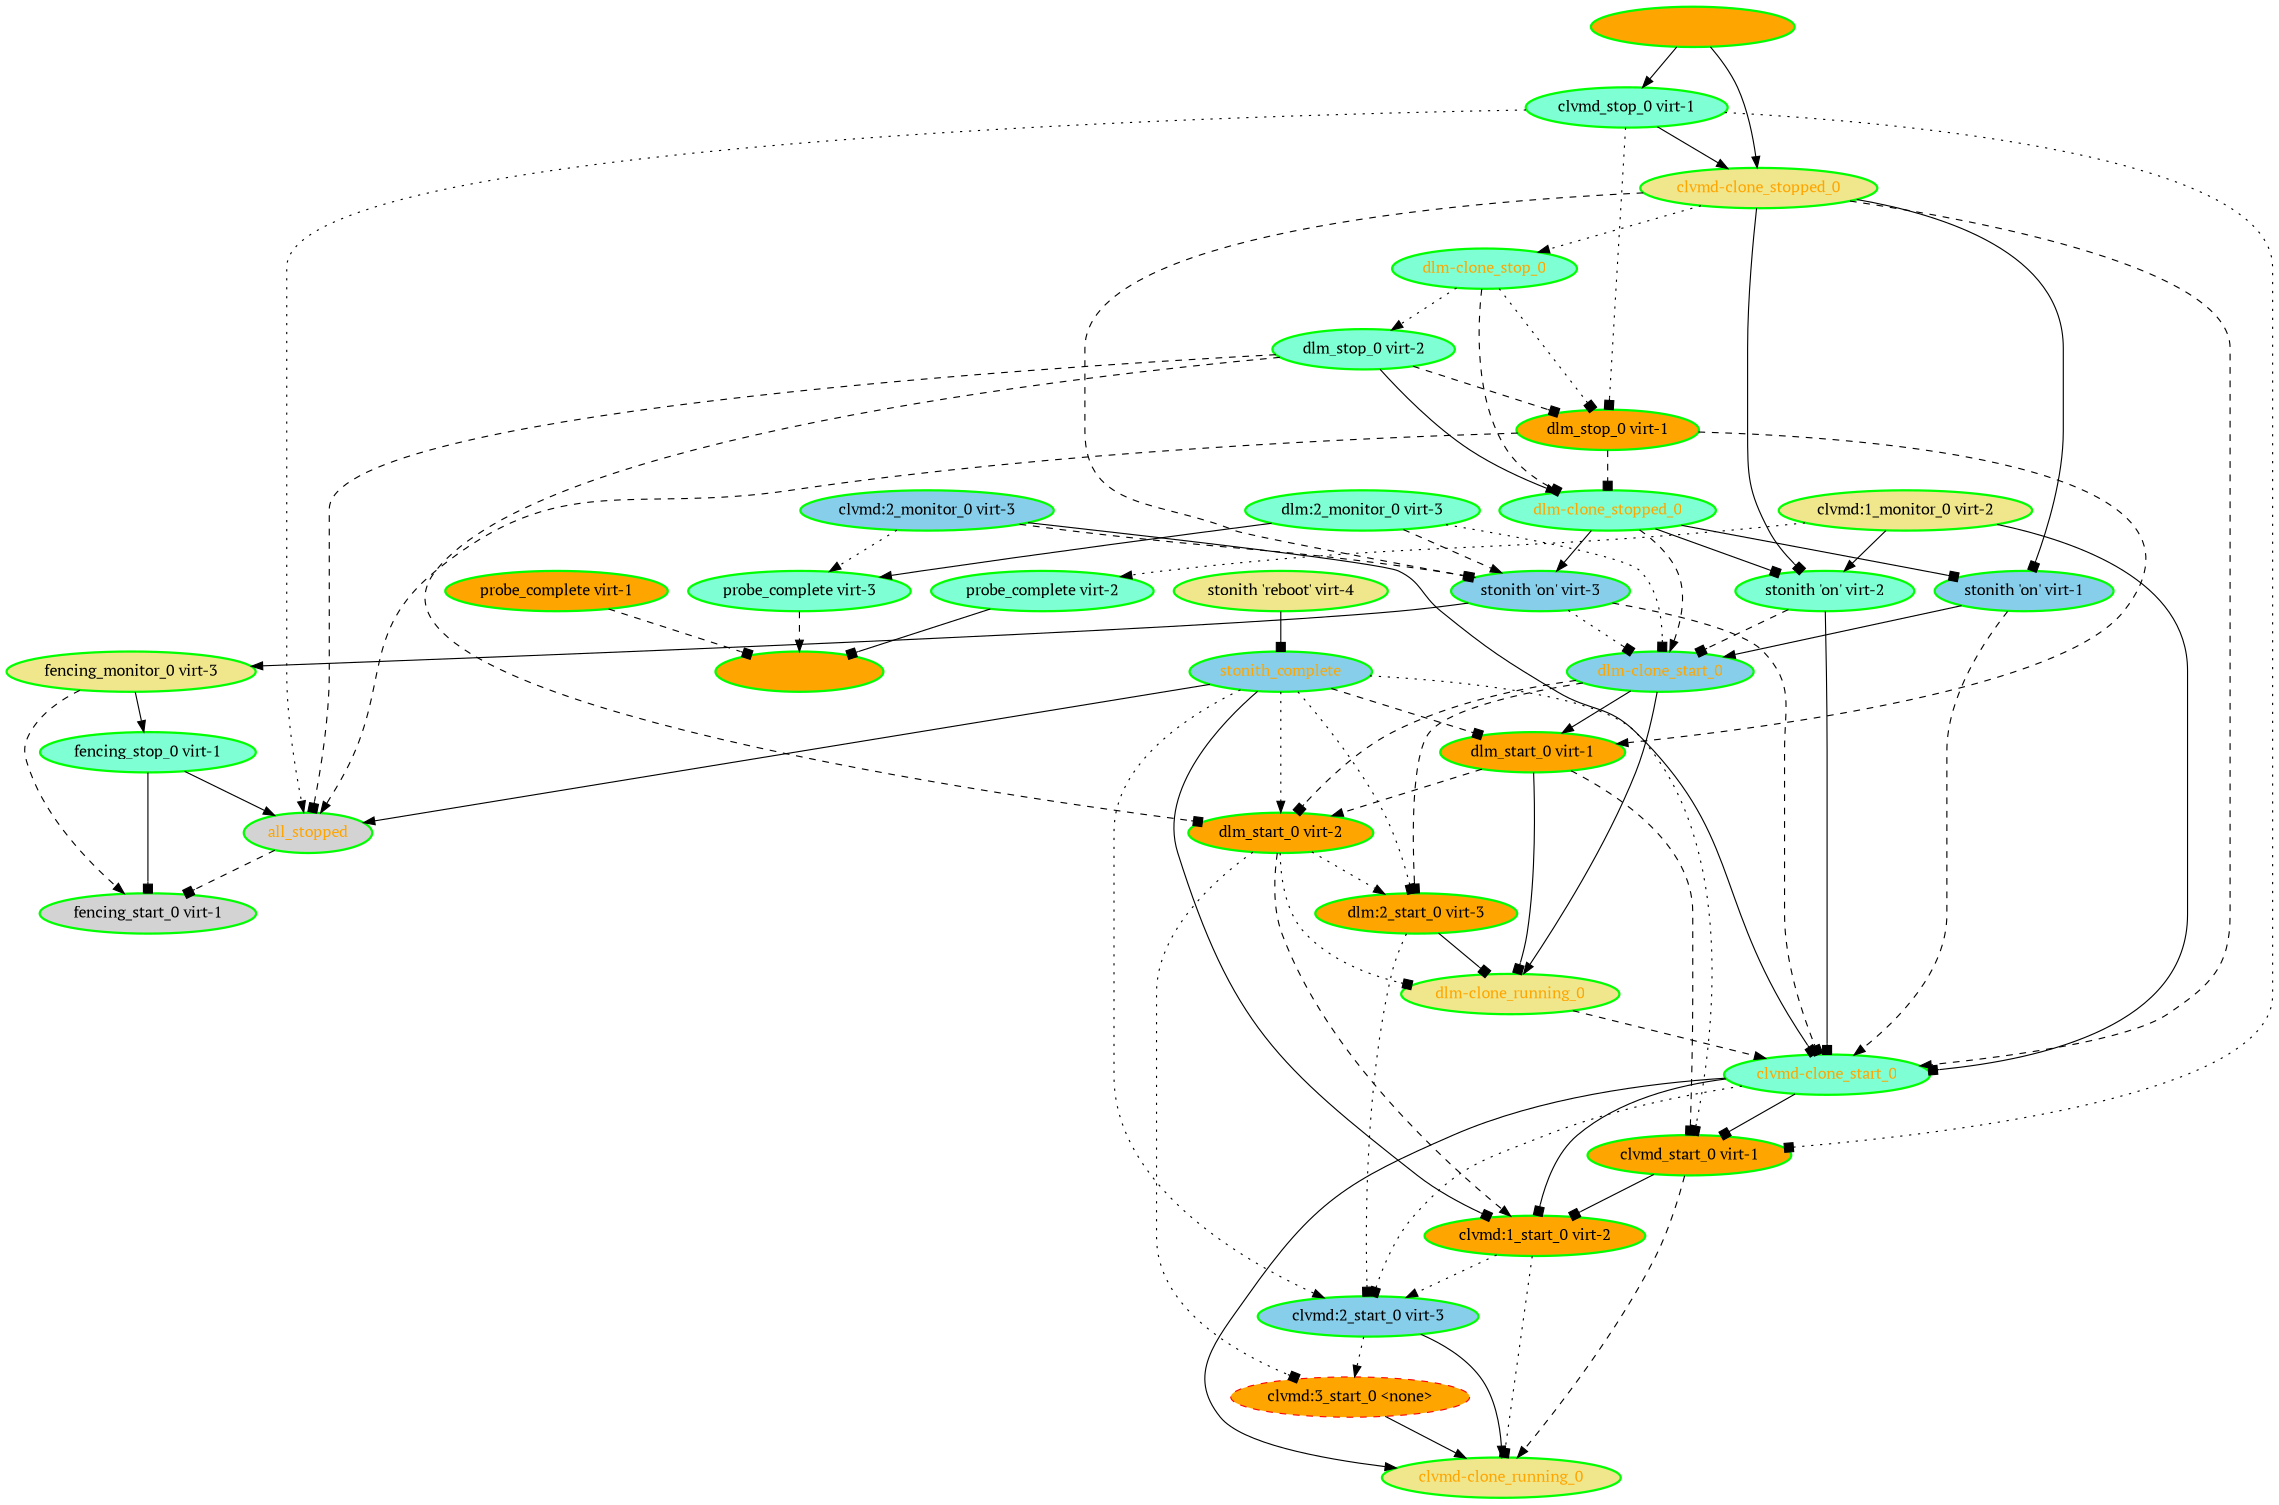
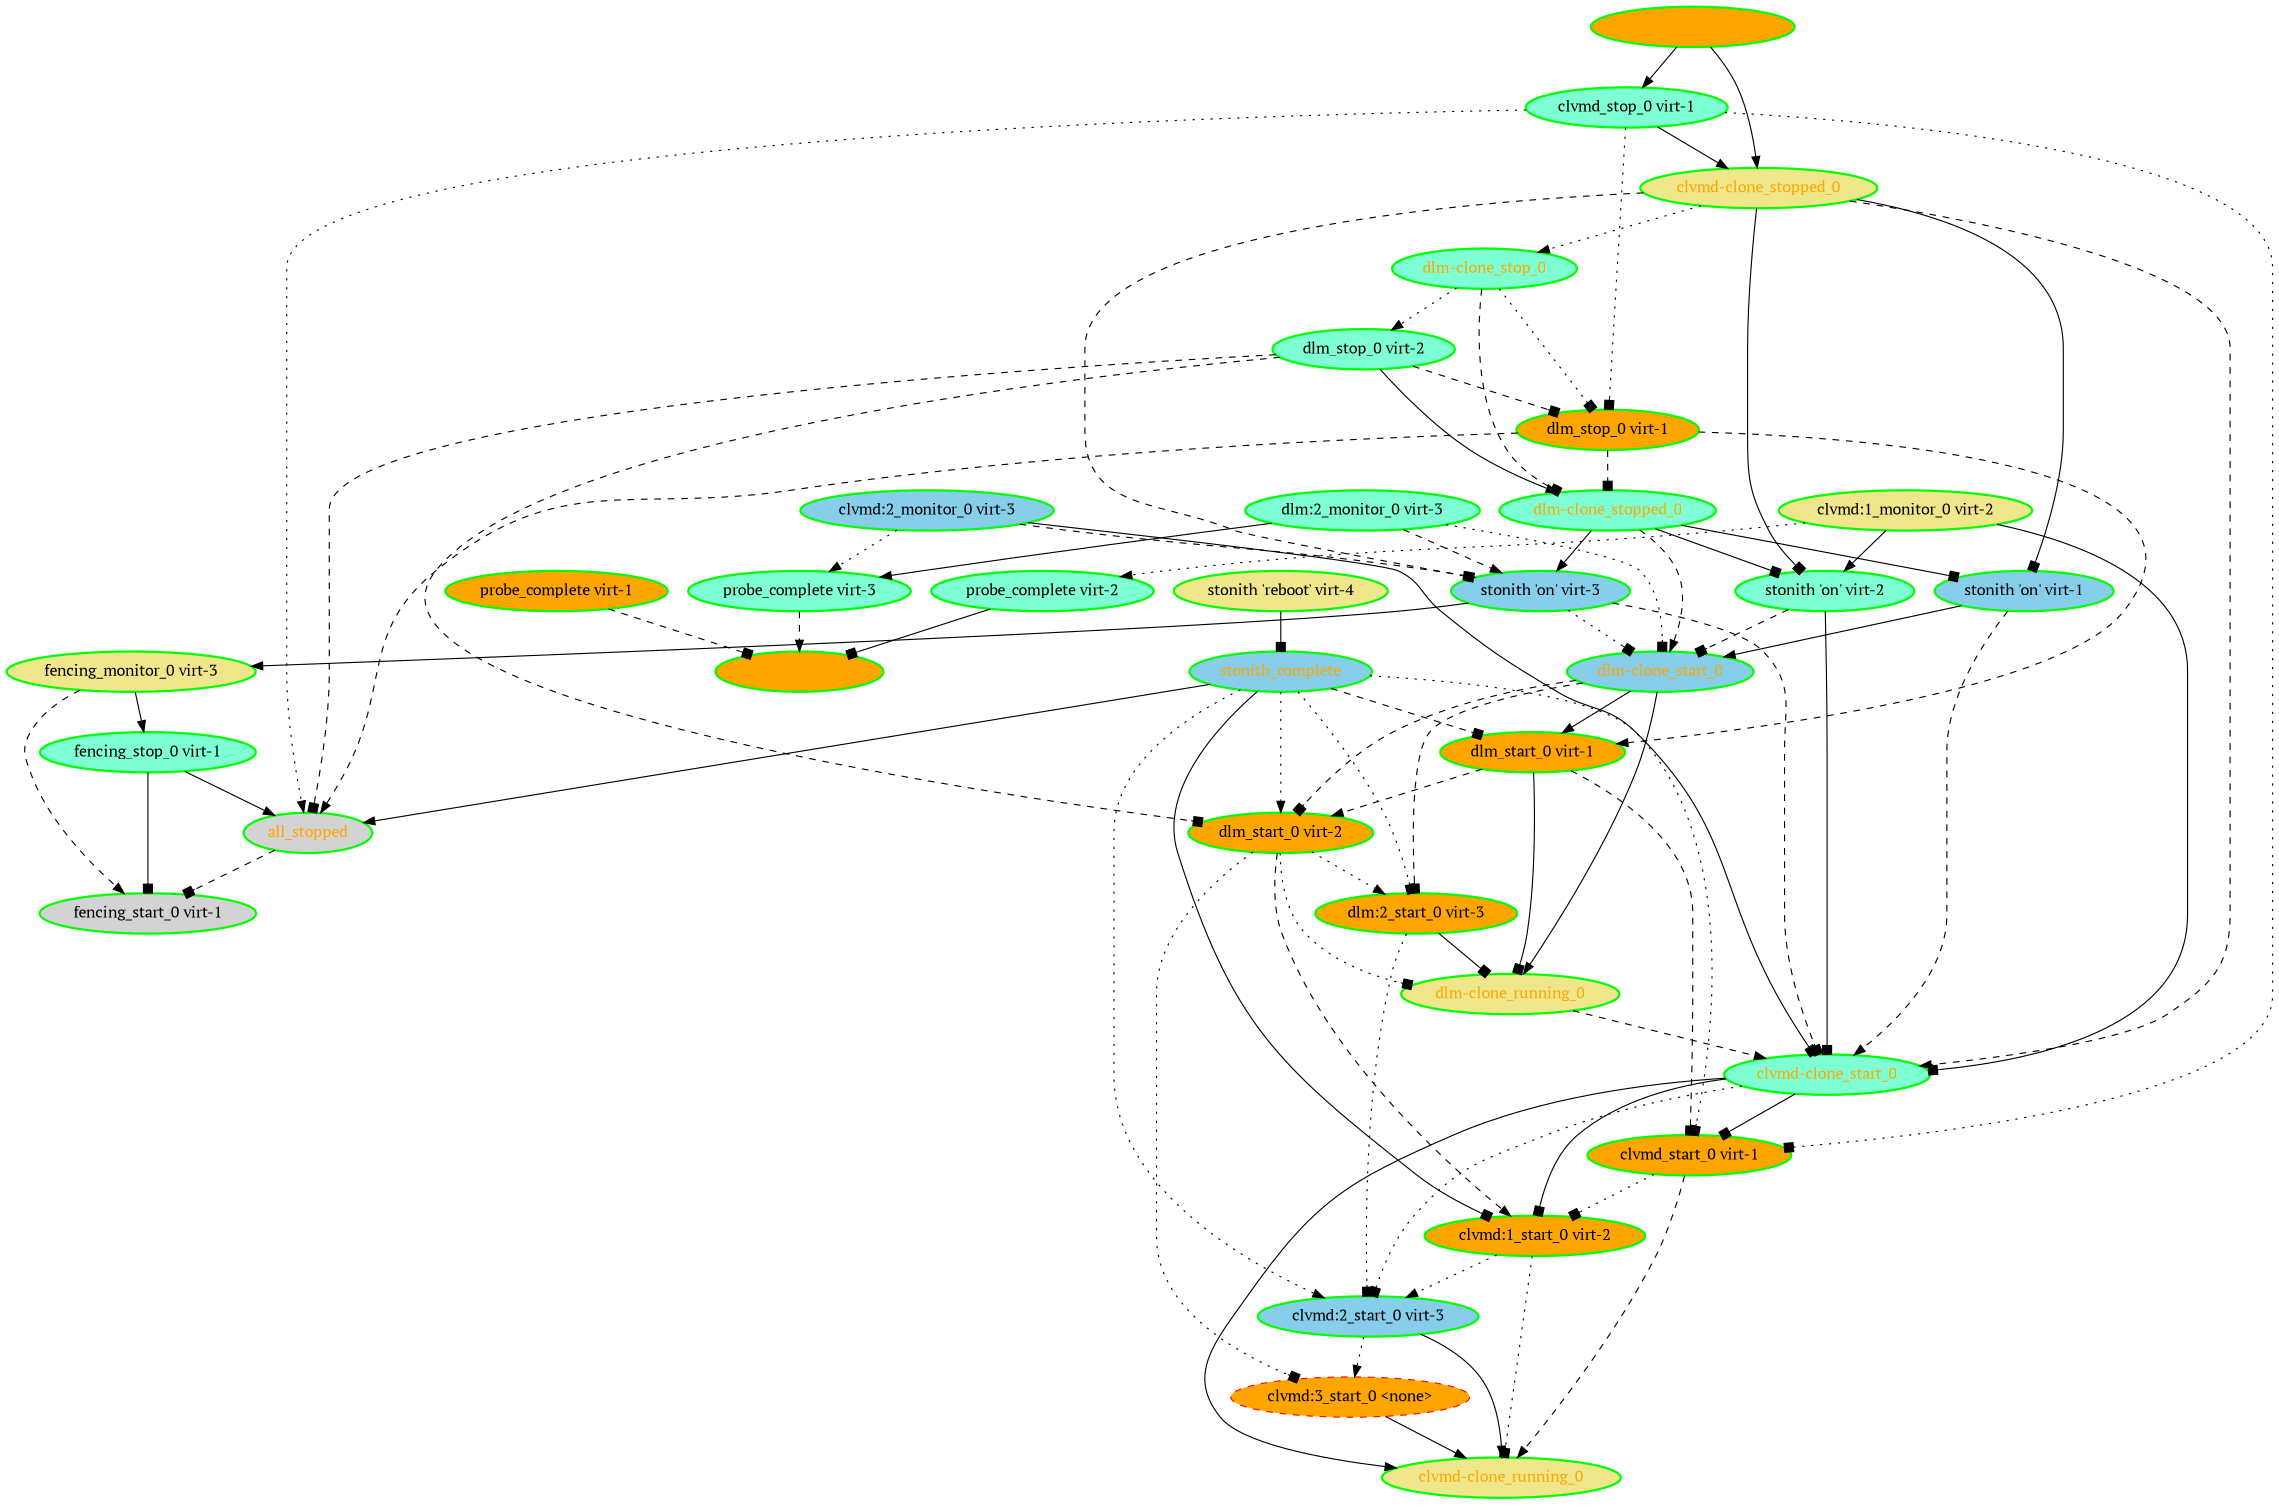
edge "clvmd_start_0 virt-1" -> "clvmd:1_start_0 virt-2": style solid -> dotted
